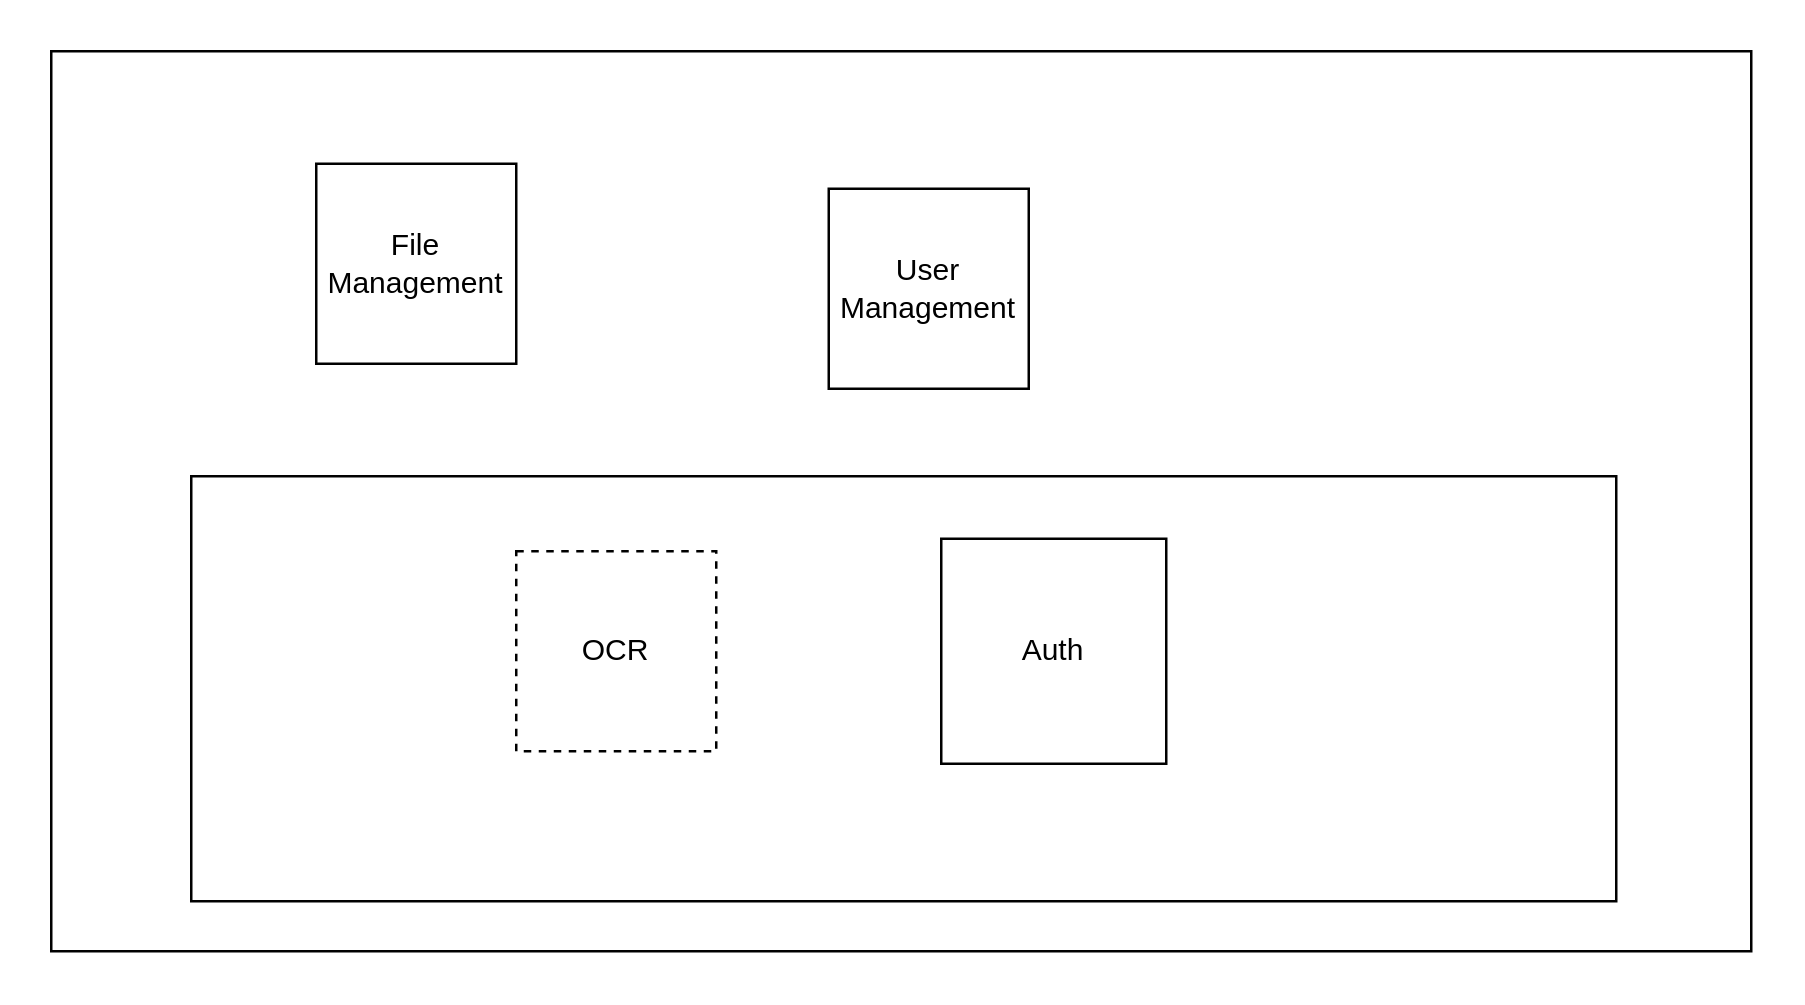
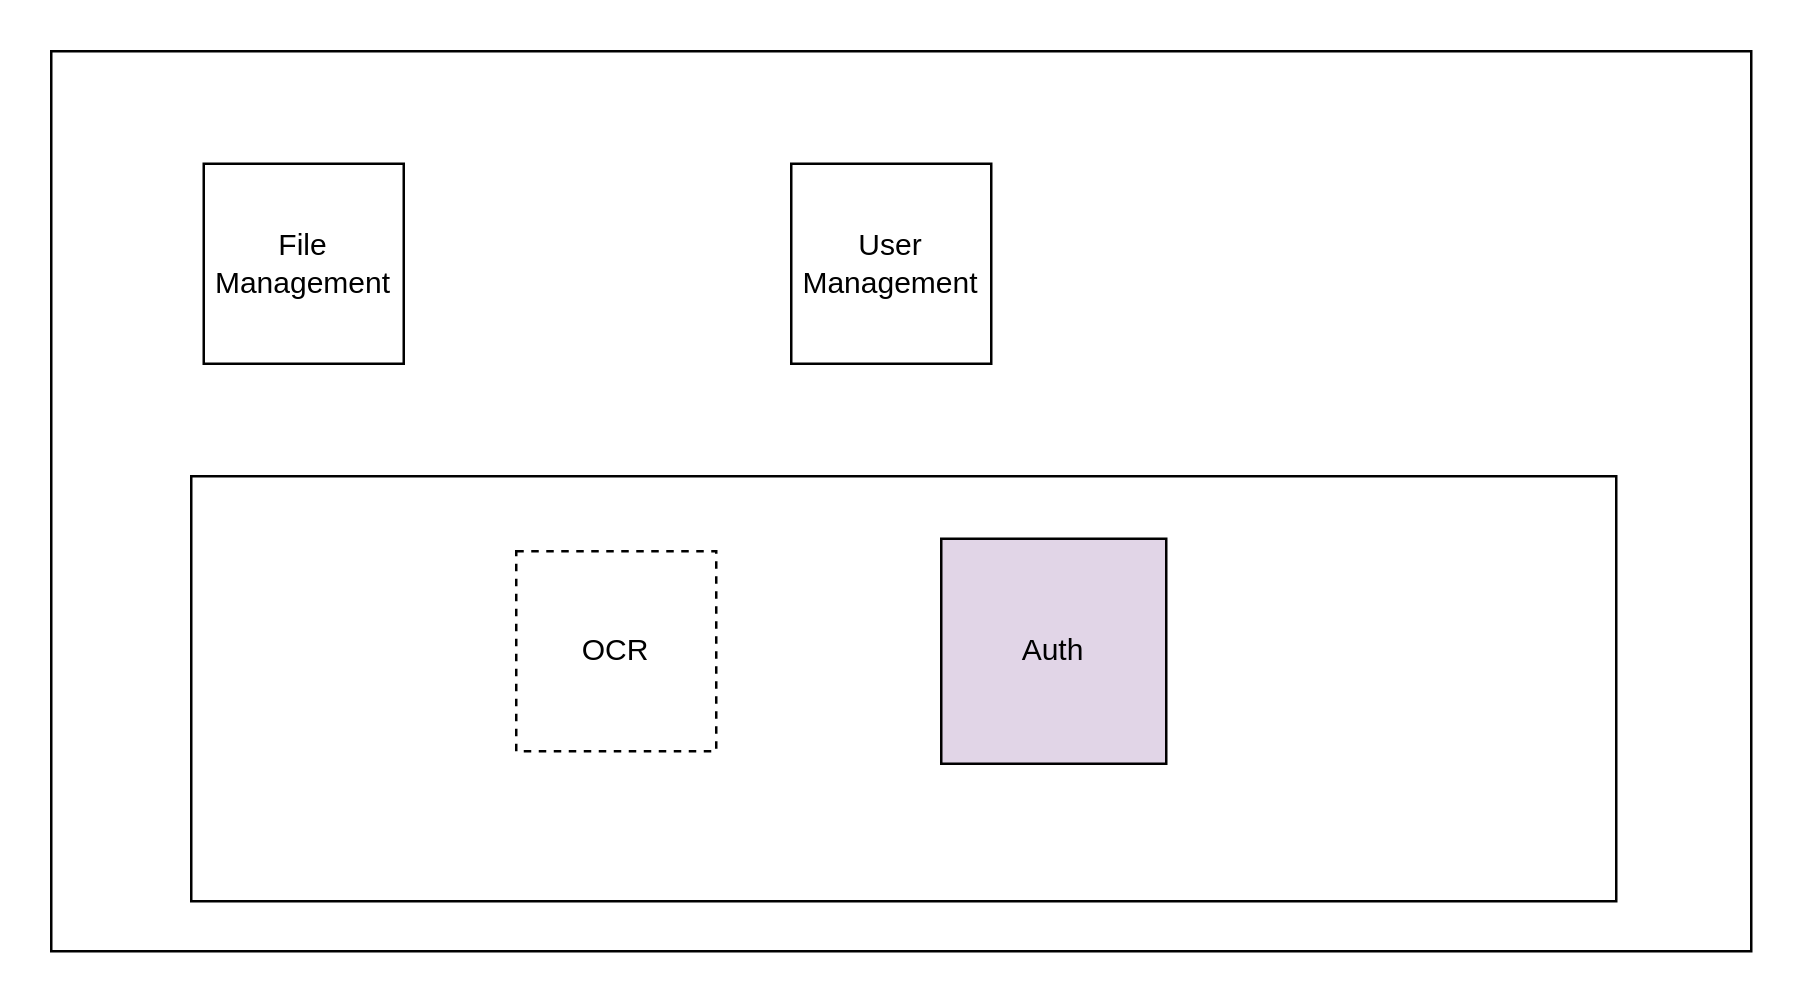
node "File Management": moved (416, 264) -> (304, 264)
node "User Management": moved (929, 289) -> (891, 264)
node "Auth": fillcolor #ffffff -> #e1d5e7
